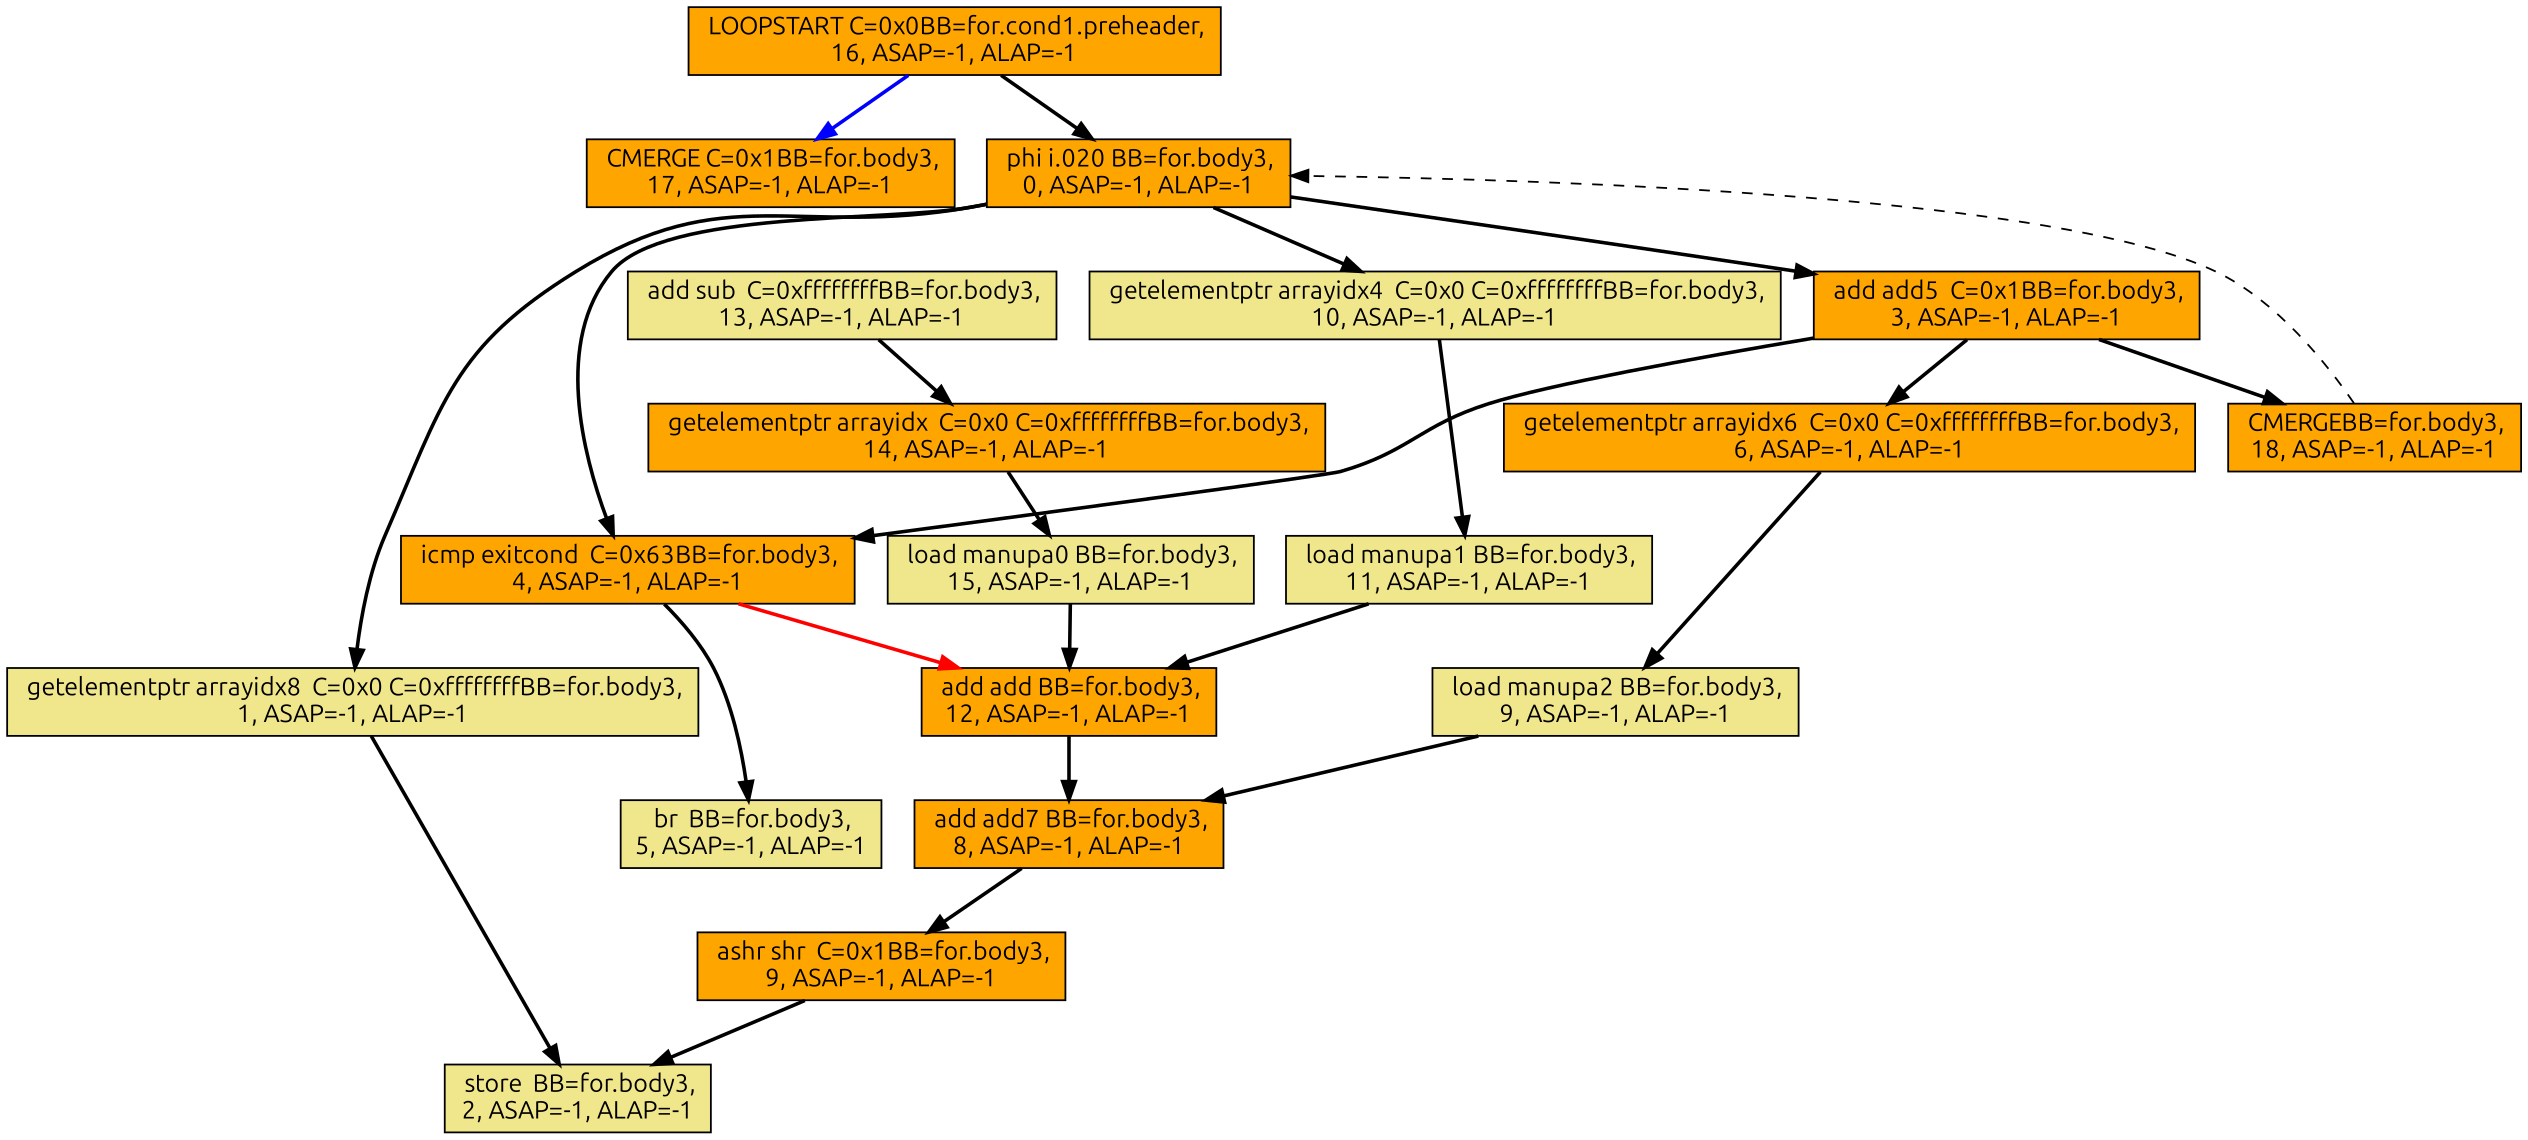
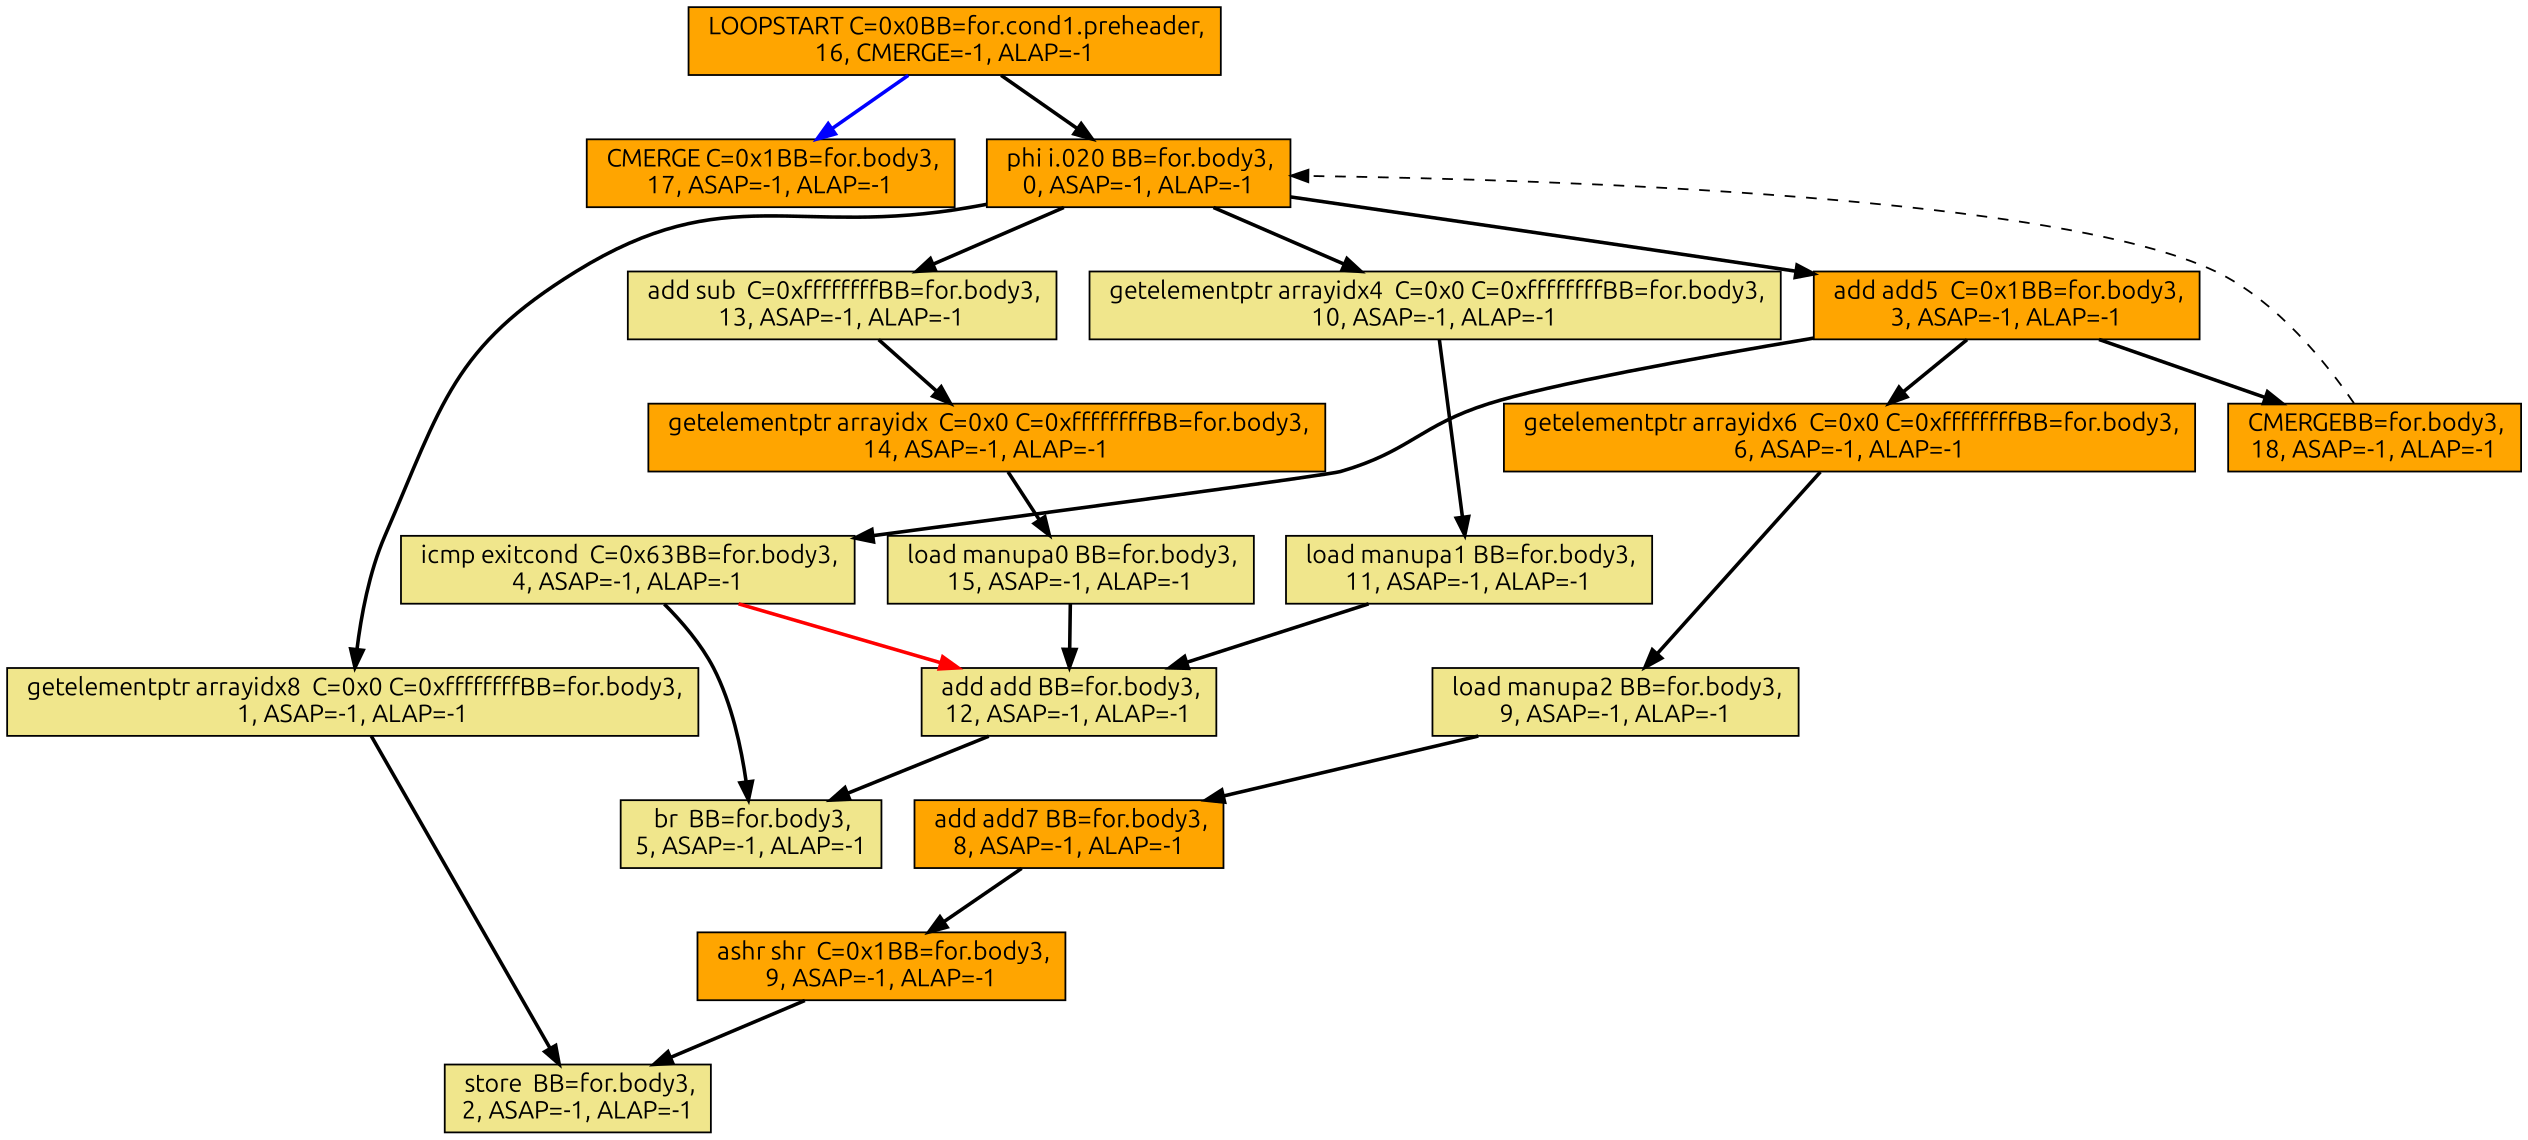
node "LOOPSTART C=0x0BB=for.cond1.preheader, 16, ASAP=-1, ALAP=-1": label "LOOPSTART C=0x0BB=for.cond1.preheader, 16, ASAP=-1, ALAP=-1" -> "LOOPSTART C=0x0BB=for.cond1.preheader, 16, CMERGE=-1, ALAP=-1"
edge "phi i.020 BB=for.body3, 0, ASAP=-1, ALAP=-1" -> "icmp exitcond  C=0x63BB=for.body3, 4, ASAP=-1, ALAP=-1": now "phi i.020 BB=for.body3, 0, ASAP=-1, ALAP=-1" -> "add sub  C=0xffffffffBB=for.body3, 13, ASAP=-1, ALAP=-1"
node "icmp exitcond  C=0x63BB=for.body3, 4, ASAP=-1, ALAP=-1": fillcolor orange -> khaki
node "add add BB=for.body3, 12, ASAP=-1, ALAP=-1": fillcolor orange -> khaki
edge "add add BB=for.body3, 12, ASAP=-1, ALAP=-1" -> "add add7 BB=for.body3, 8, ASAP=-1, ALAP=-1": now "add add BB=for.body3, 12, ASAP=-1, ALAP=-1" -> "br  BB=for.body3, 5, ASAP=-1, ALAP=-1"
